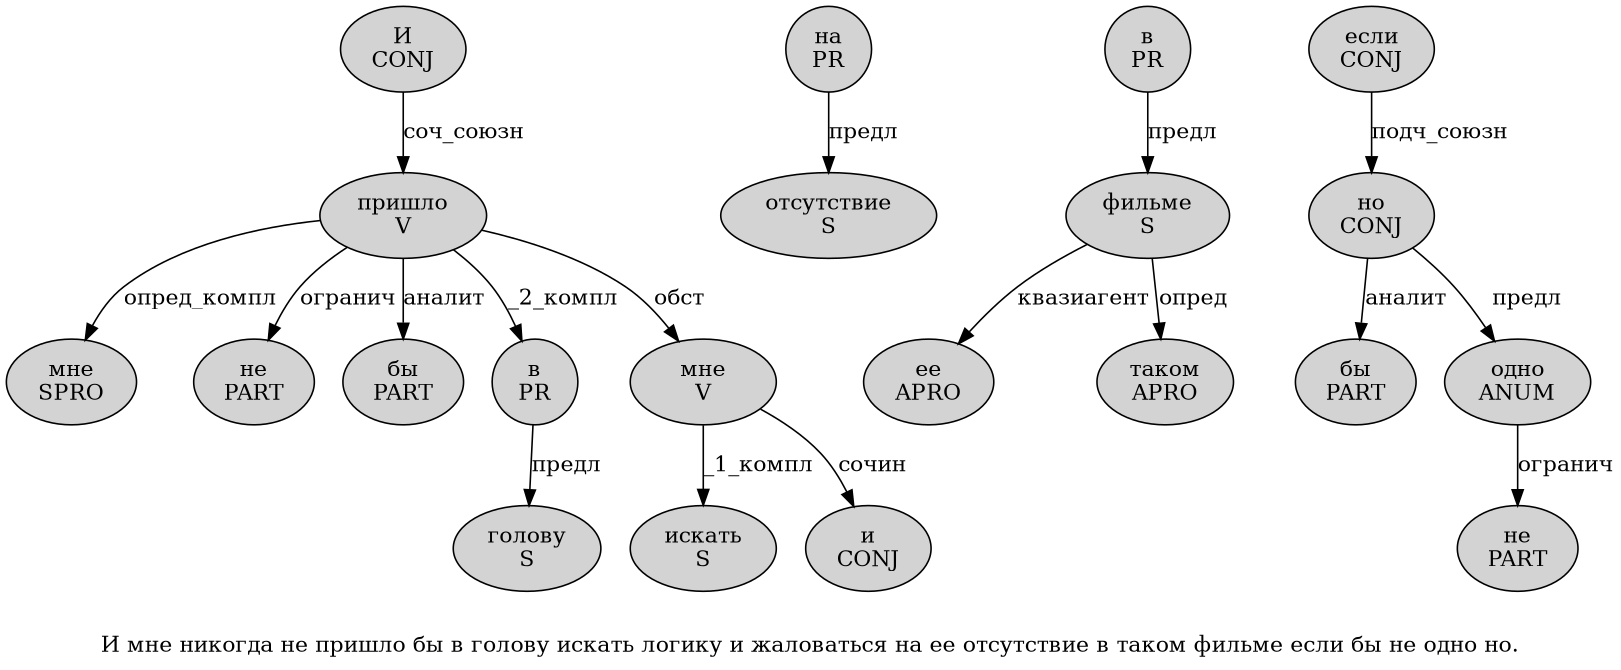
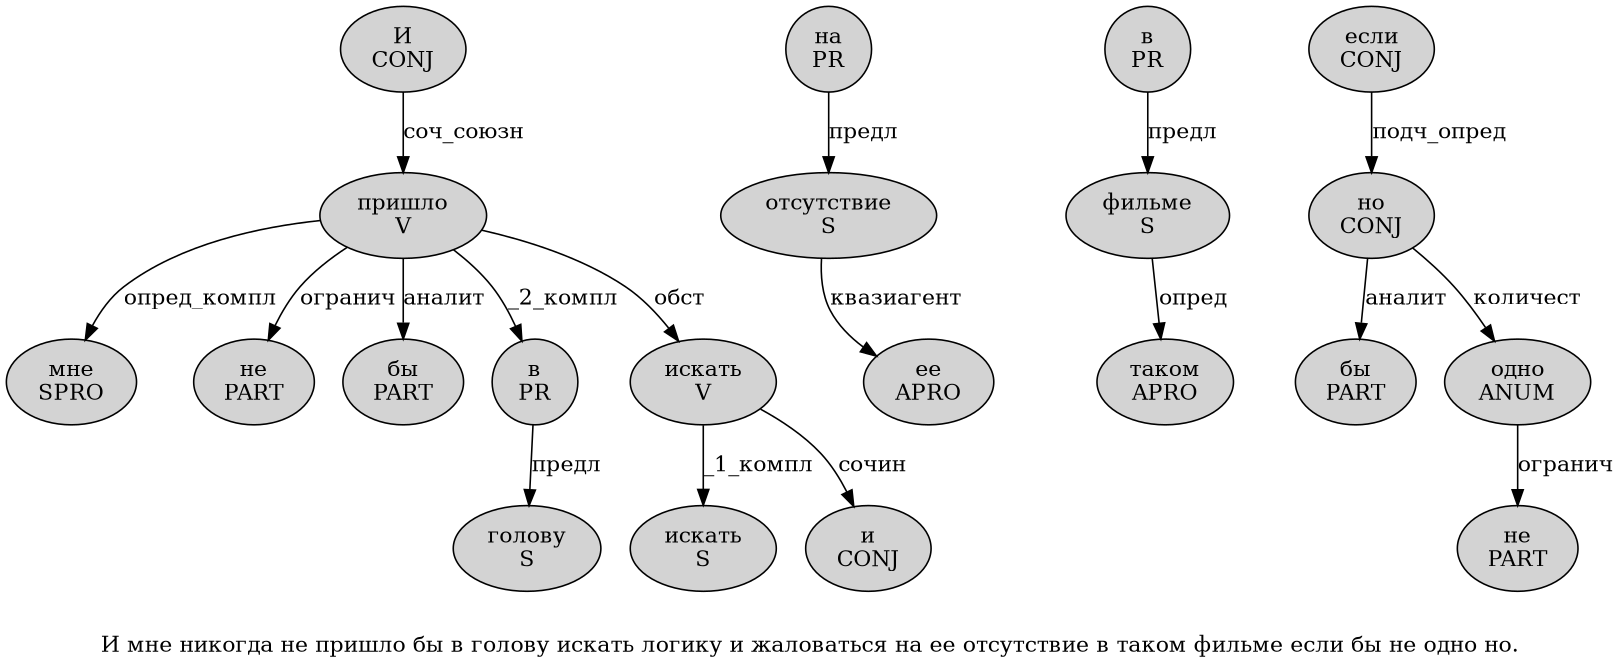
edge "если CONJ" -> "но CONJ": label "подч_союзн" -> "подч_опред"
edge "фильме S" -> "ее APRO": now "отсутствие S" -> "ее APRO"
edge "но CONJ" -> "одно ANUM": label "предл" -> "количест"
node "мне V": label "мне V" -> "искать V"
